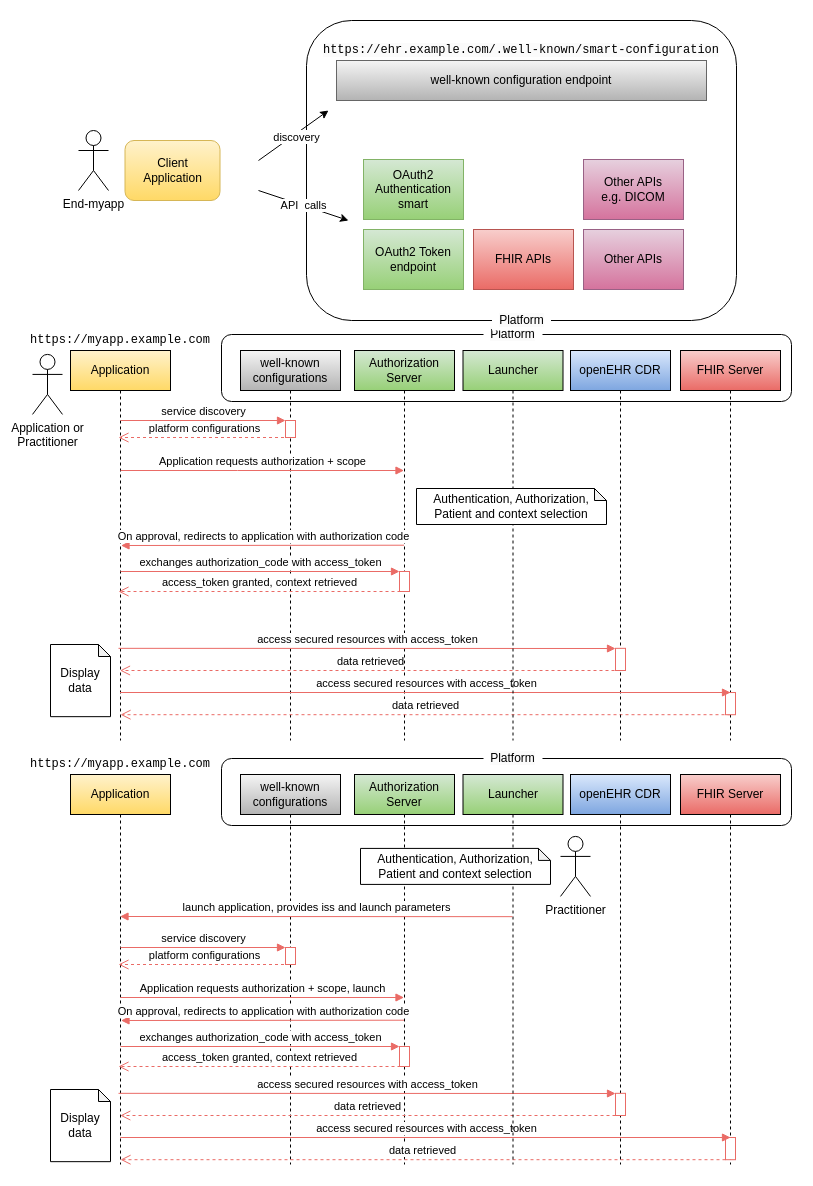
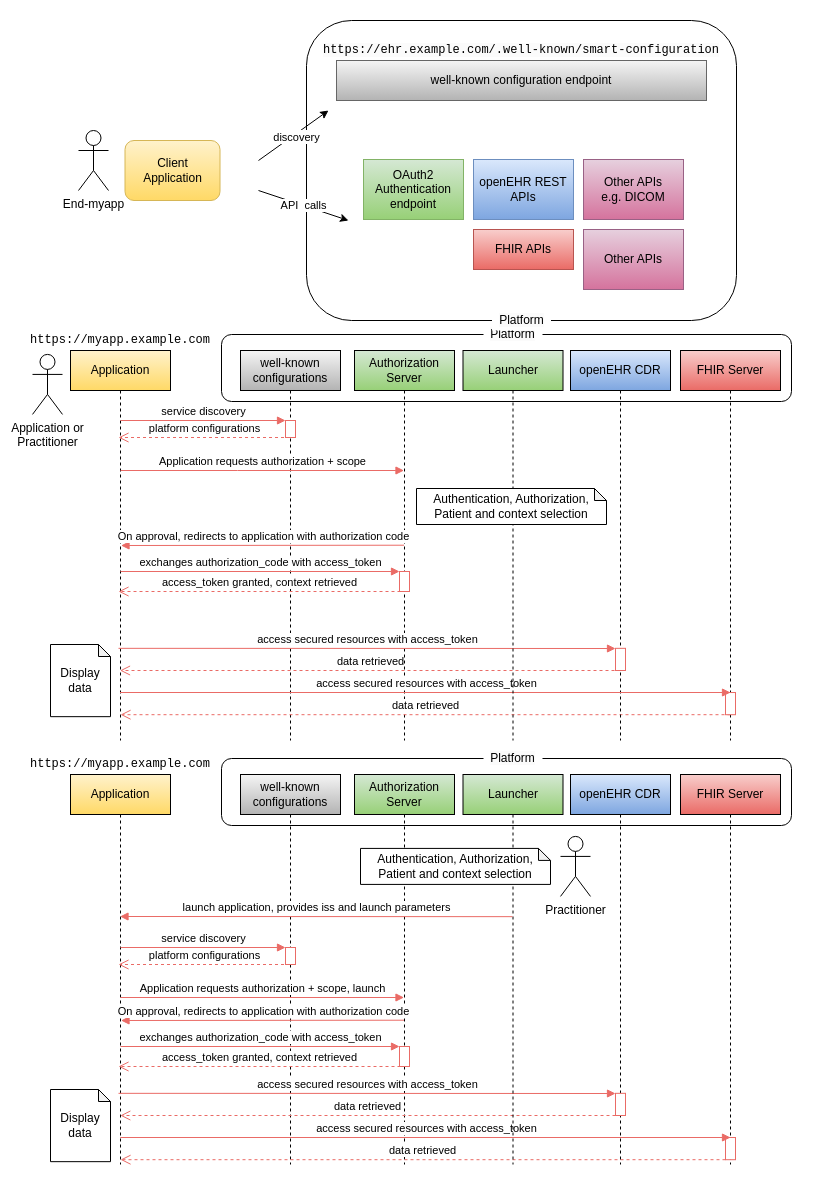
node "OAuth2 Authentication smart": label "OAuth2 Authentication smart" -> "OAuth2 Authentication endpoint"
node "openEHR REST APIs": added
node "OAuth2 Token endpoint": removed
node "FHIR APIs": size 100x60 -> 100x40
